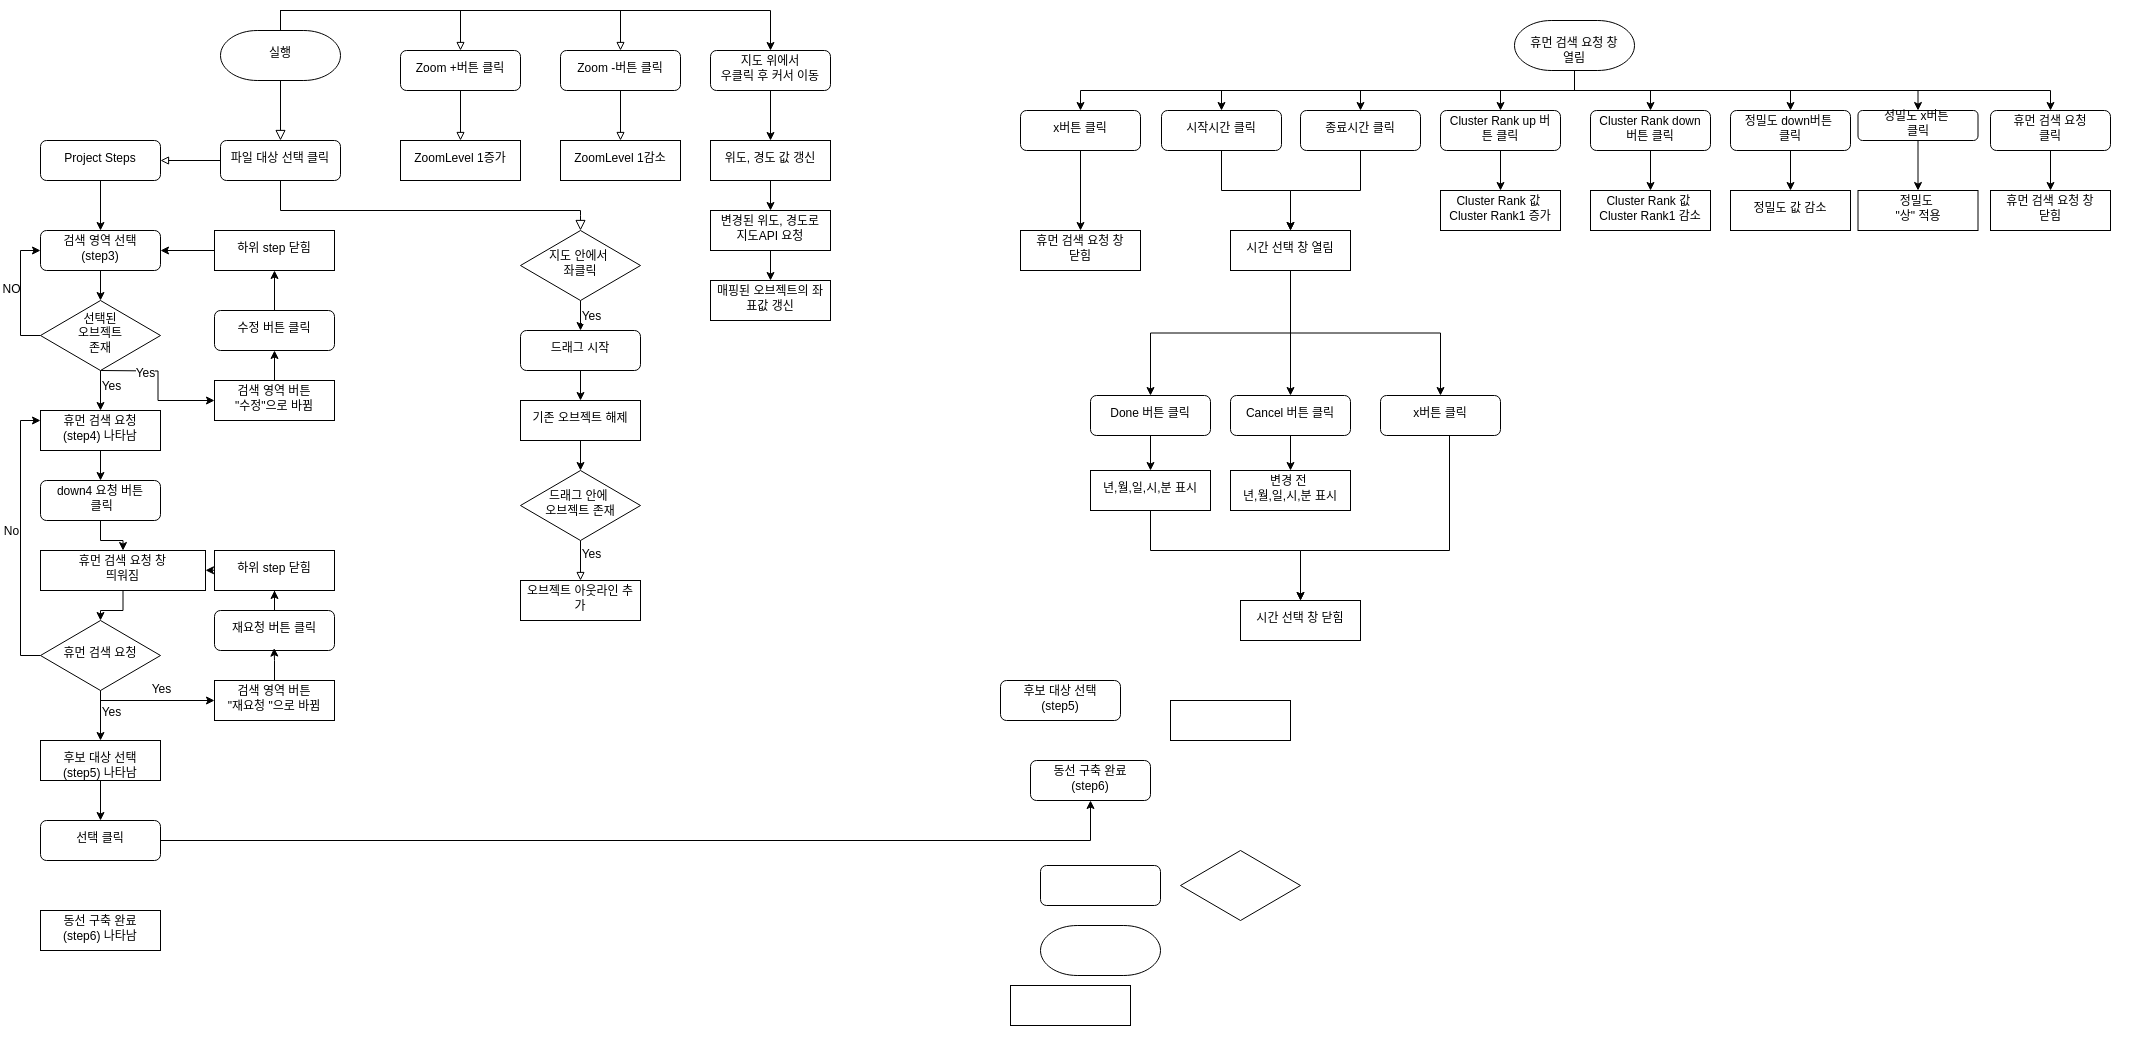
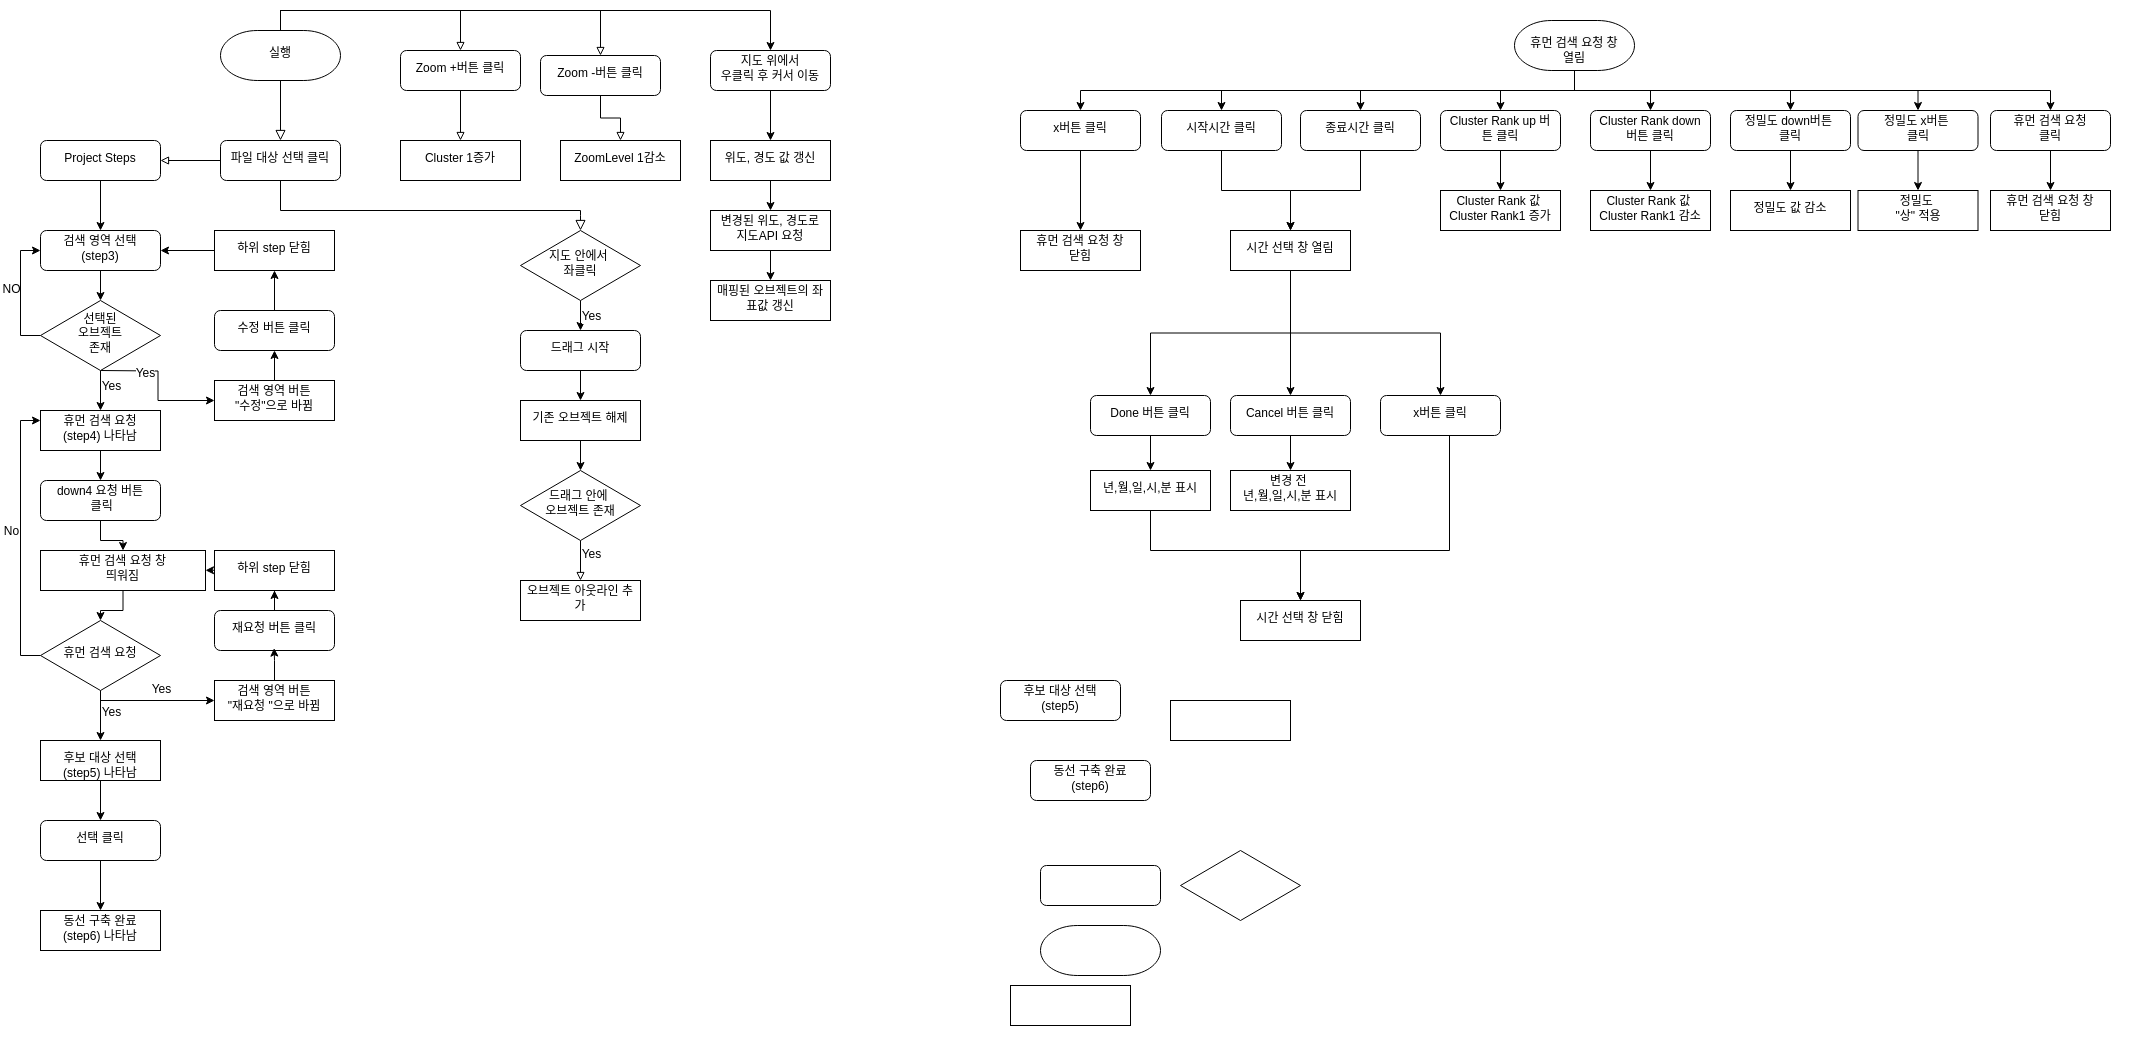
node "Zoom -버튼 클릭": moved (621, 71) -> (601, 76)
node "정밀도 x버튼 클릭": size 120x30 -> 120x40
node "ZoomLevel 1증가": label "ZoomLevel 1증가" -> "Cluster 1증가"
edge "선택 클릭" -> "동선 구축 완료 (step6)": now "선택 클릭" -> "동선 구축 완료 (step6) 나타남"
